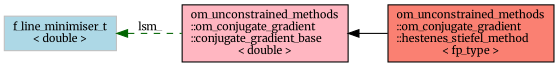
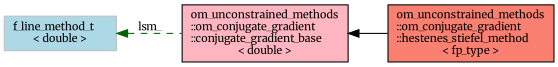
node "f_line_minimiser_t < double >": label "f_line_minimiser_t < double >" -> "f_line_method_t < double >"
